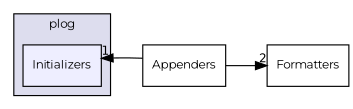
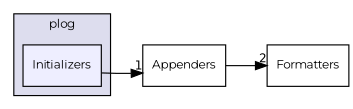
edge "Appenders" -> "Initializers": reversed
